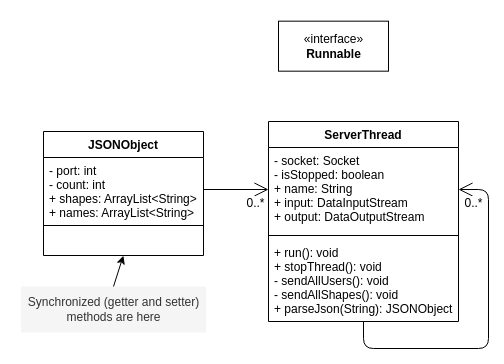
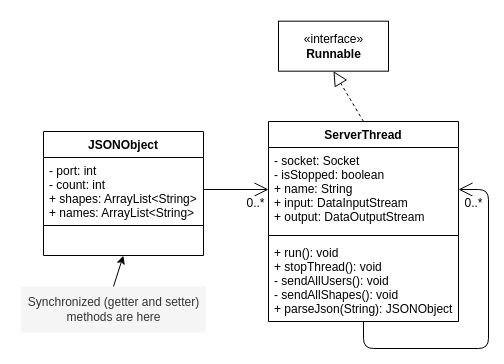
edge "ServerThread" -> "«interface» Runnable": added
